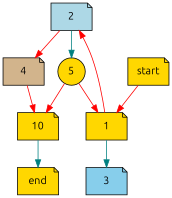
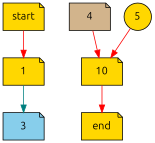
node "2": removed
edge "5" -> "1": removed
edge "10" -> "end": color teal -> red
